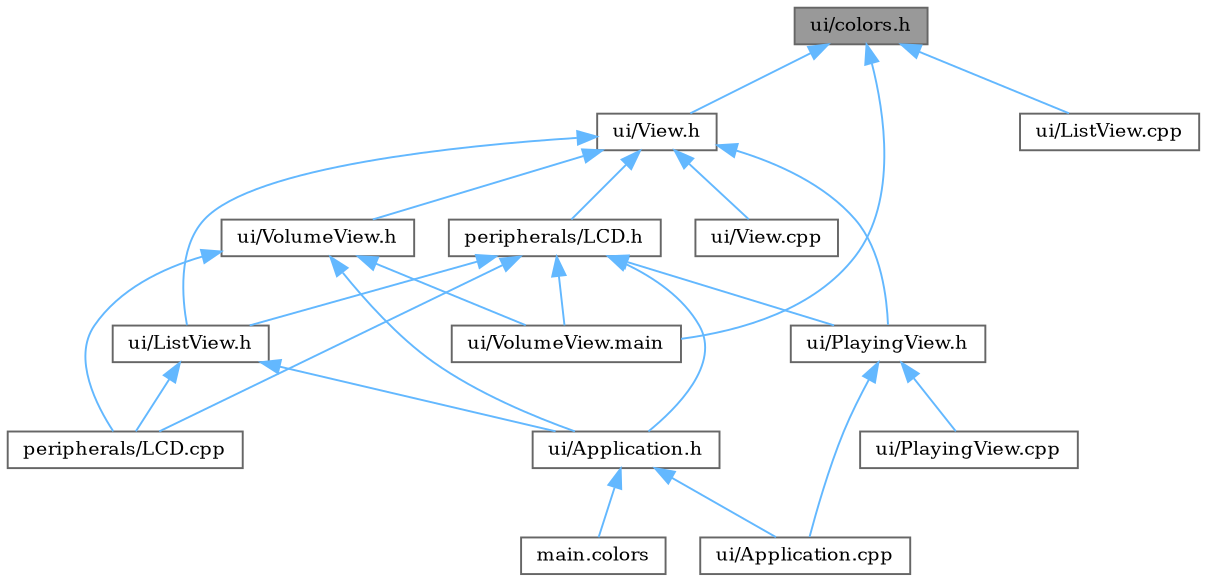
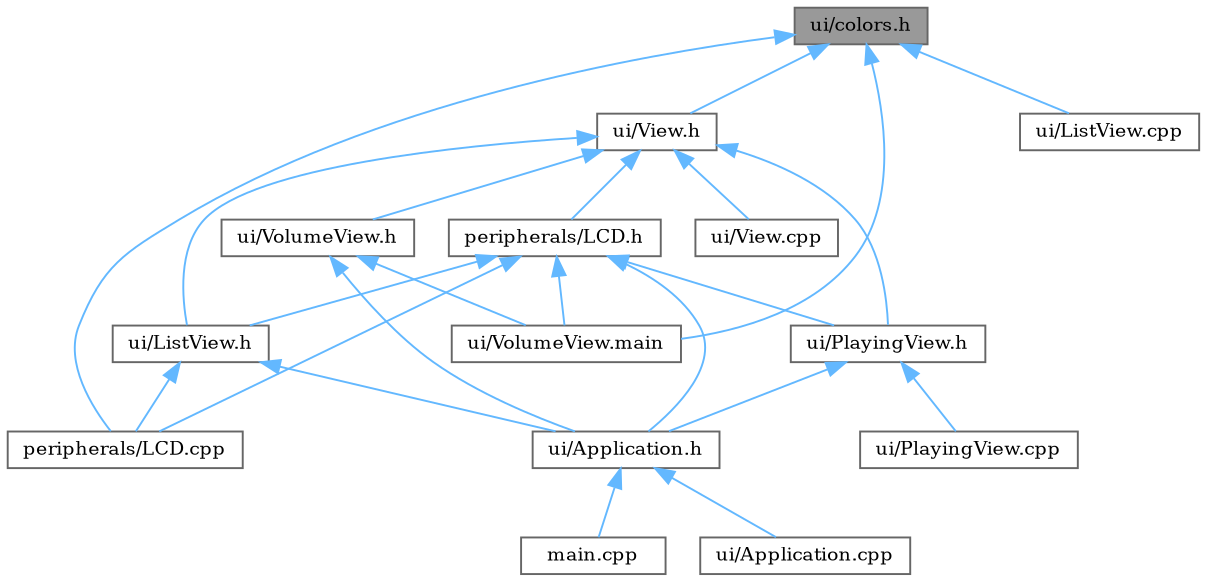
edge "peripherals/LCD.cpp" -> "ui/VolumeView.h": now "peripherals/LCD.cpp" -> "ui/colors.h"
edge "ui/Application.cpp" -> "ui/PlayingView.h": now "ui/Application.h" -> "ui/PlayingView.h"
node "main.colors": label "main.colors" -> "main.cpp"
